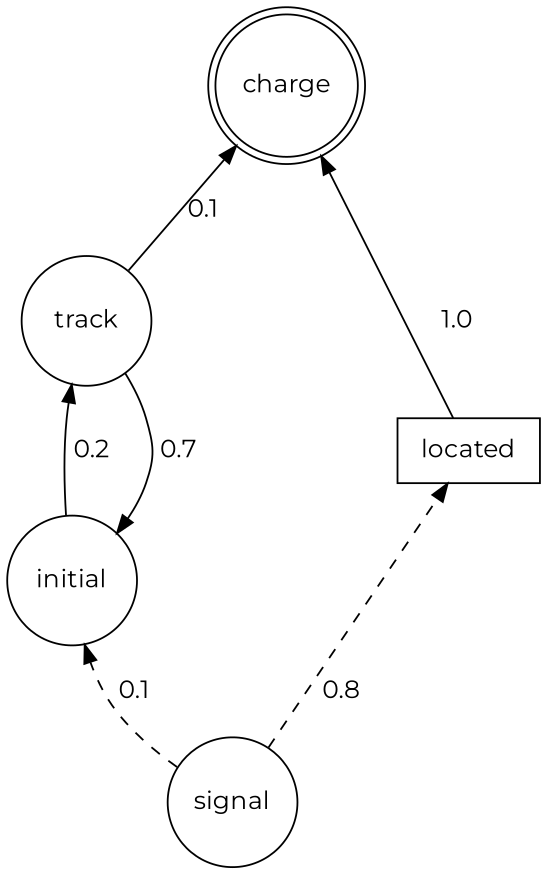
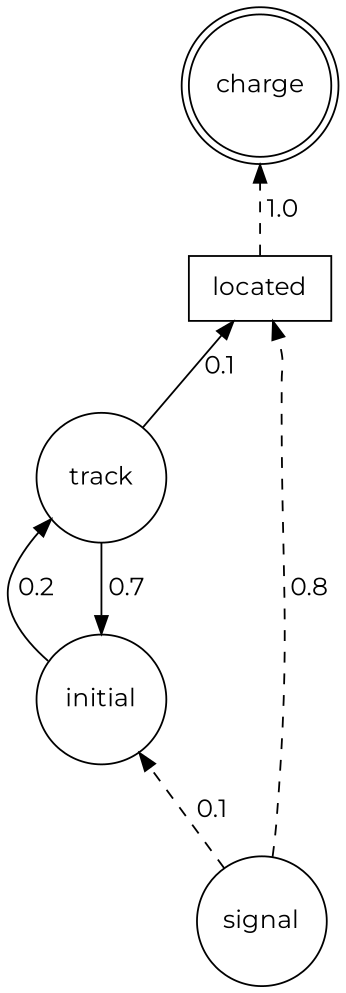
edge "track" -> "charge": now "track" -> "located"
edge "located" -> "charge": style solid -> dashed
